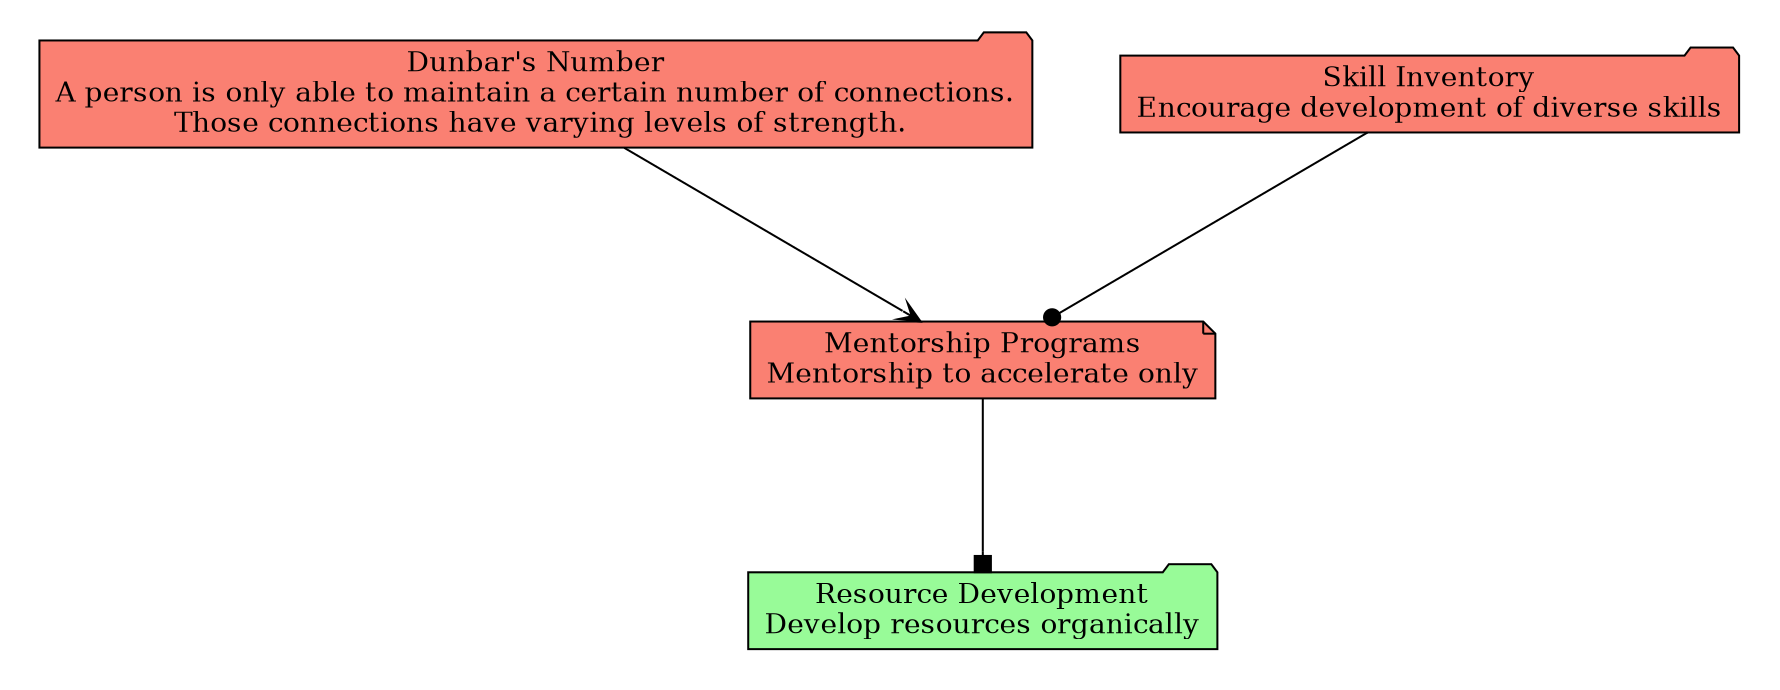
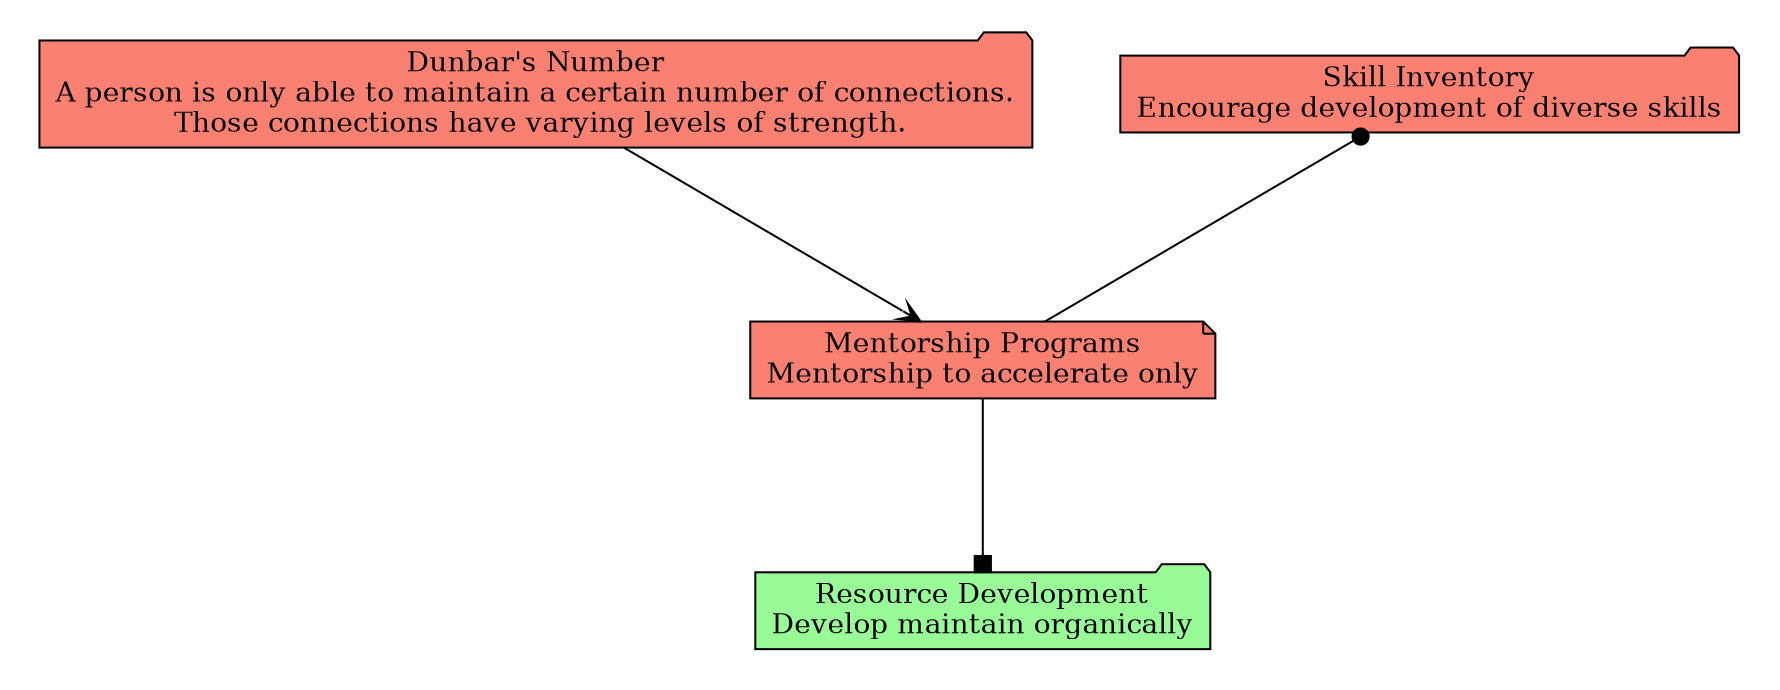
edge "Skill Inventory Encourage development of diverse skills" -> "Mentorship Programs Mentorship to accelerate only": reversed
node "Resource Development Develop resources organically": label "Resource Development Develop resources organically" -> "Resource Development Develop maintain organically"
